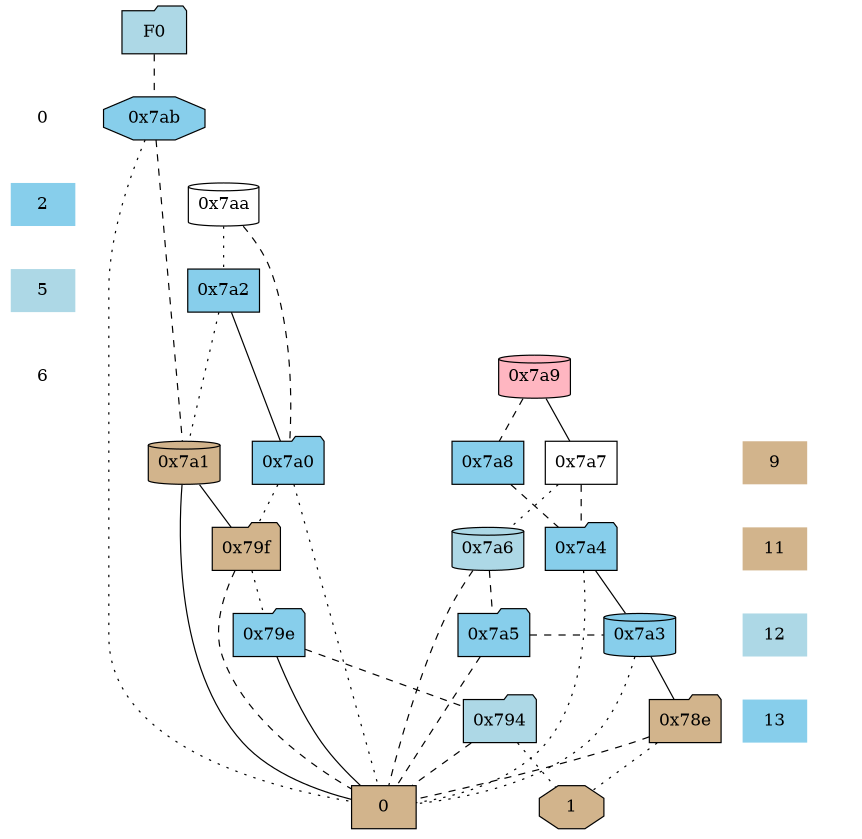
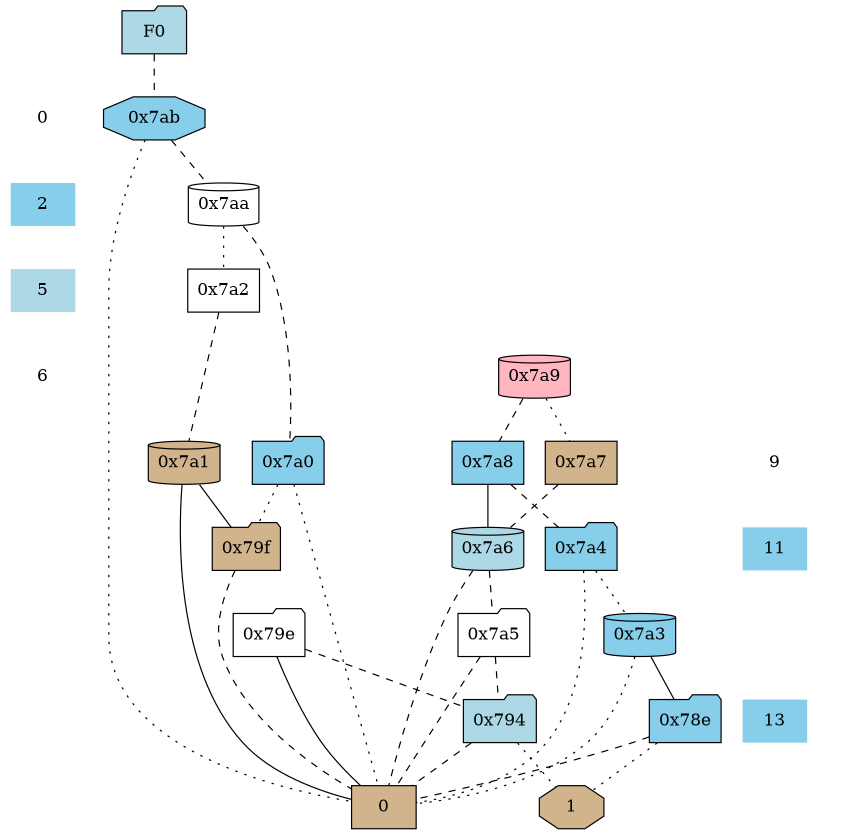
edge "0x7ab" -- "0x7a1": now "0x7ab" -- "0x7aa"
node "0x7a2": fillcolor skyblue -> white
edge "0x7a2" -- "0x7a1": style dotted -> dashed
edge "0x7a2" -- "0x7a0": removed
edge "0x7a9" -- "0x7a7": style solid -> dotted
node "0x7a7": fillcolor white -> tan
node "9": fillcolor tan -> white
edge "0x7a7" -- "0x7a6": style dotted -> dashed
edge "0x7a8" -- "0x7a6": added
edge "0x7a7" -- "0x7a4": removed
node "11": fillcolor tan -> skyblue
edge "0x79f" -- "0x79e": removed
edge "0x7a4" -- "0x7a3": style solid -> dotted
node "0x79e": fillcolor skyblue -> white
node "0x7a5": fillcolor skyblue -> white
edge "0x7a5" -- "0x7a3": now "0x7a5" -- "0x794"
node "12": removed
node "0x78e": fillcolor tan -> skyblue
